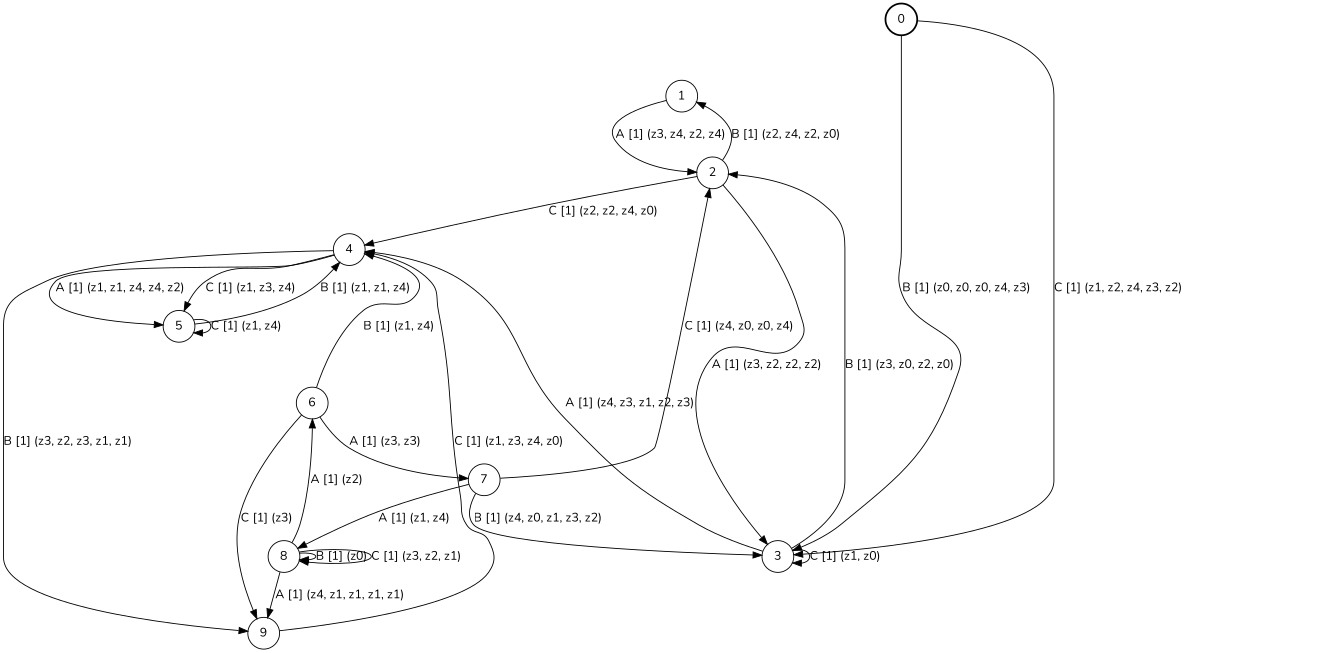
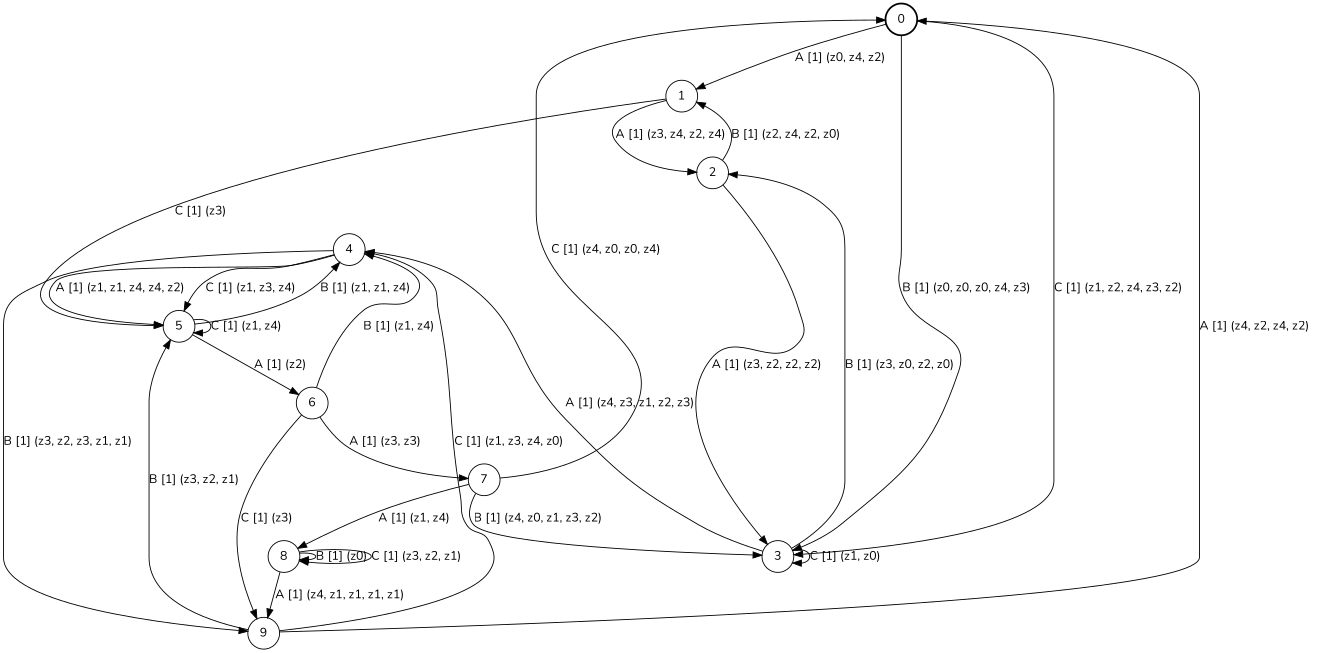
edge "0" -> "1": added, label "A [1] (z0, z4, z2)"
edge "1" -> "5": added, label "C [1] (z3)"
edge "2" -> "4": removed, label "C [1] (z2, z2, z4, z0)"
edge "7" -> "2": now "7" -> "0"
edge "8" -> "6": now "5" -> "6"
edge "9" -> "5": added, label "B [1] (z3, z2, z1)"
edge "9" -> "0": added, label "A [1] (z4, z2, z4, z2)"
